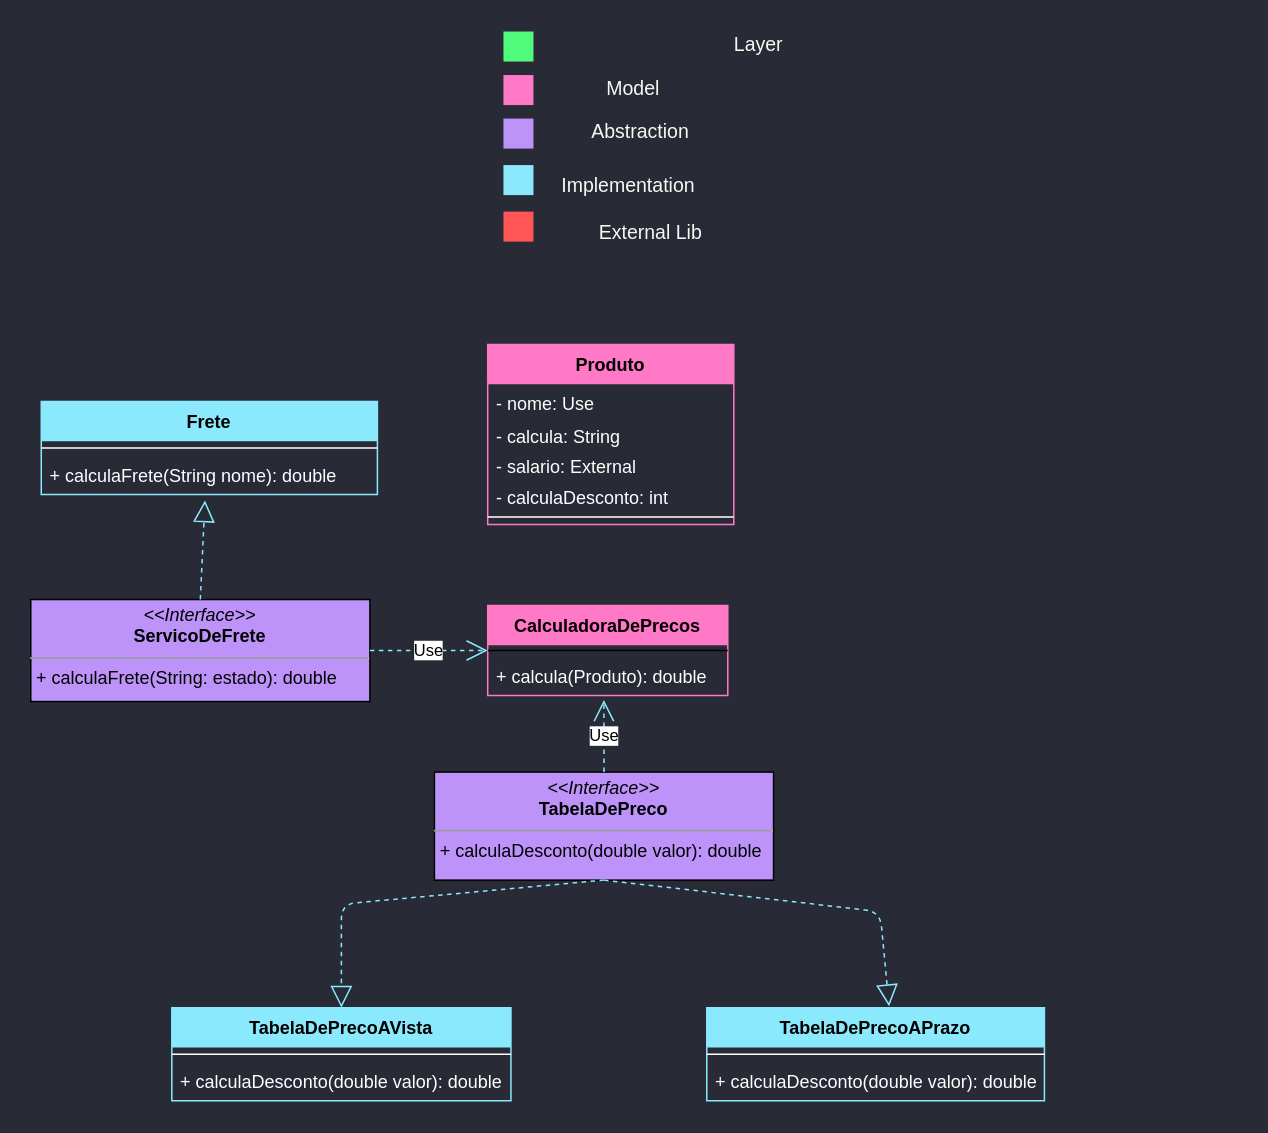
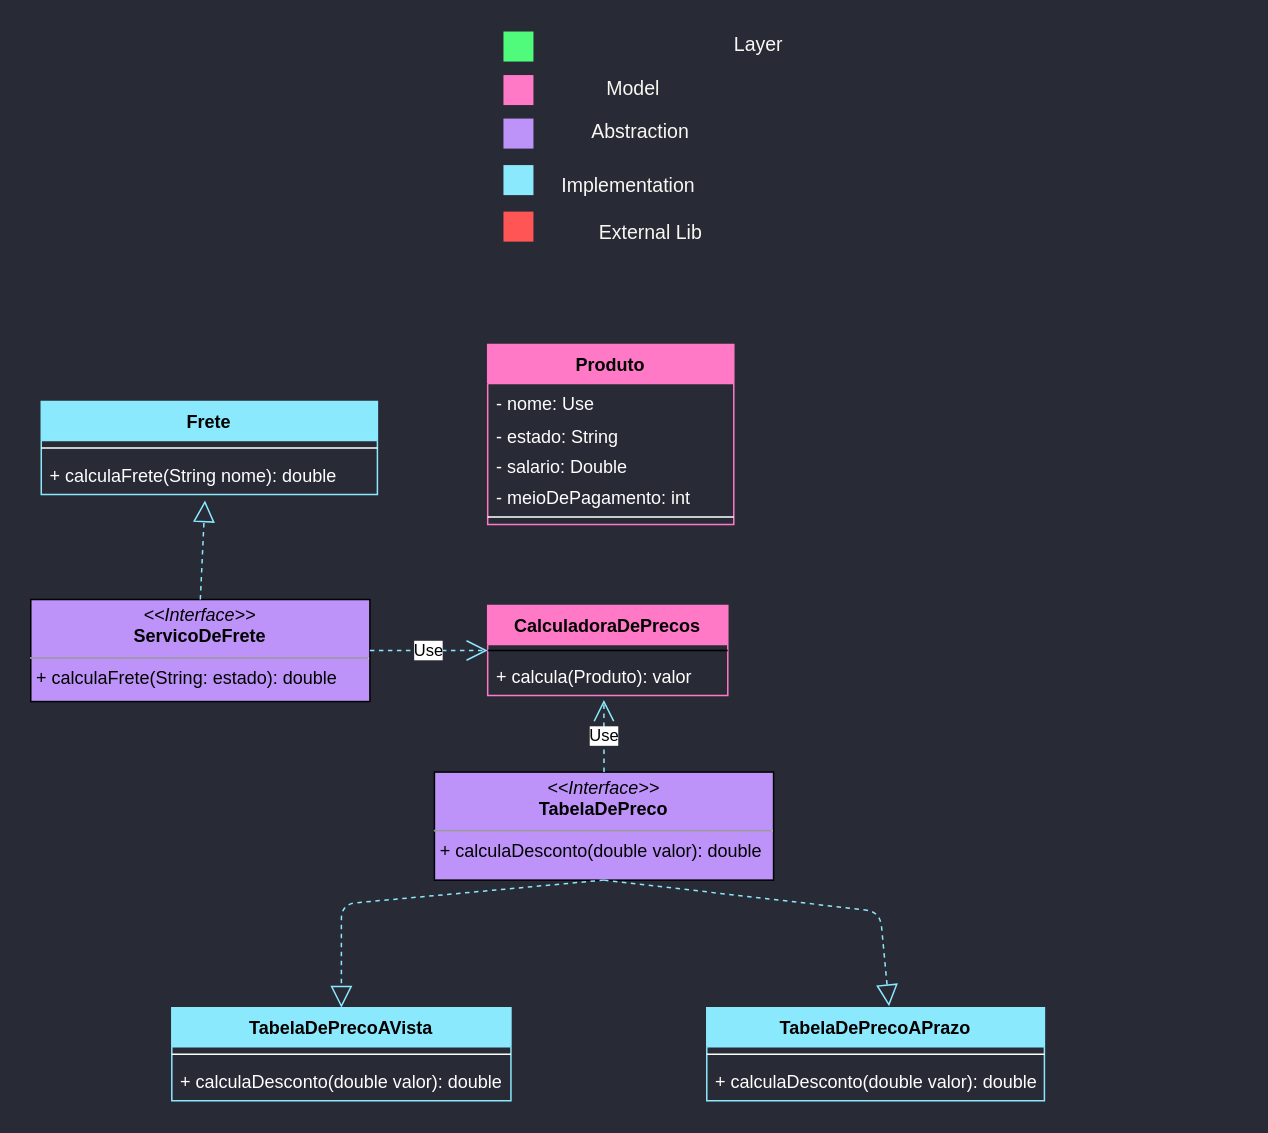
node "- calcula: String": label "- calcula: String" -> "- estado: String"
node "- salario: External": label "- salario: External" -> "- salario: Double"
node "- calculaDesconto: int": label "- calculaDesconto: int" -> "- meioDePagamento: int"
node "+ calcula(Produto): double": label "+ calcula(Produto): double" -> "+ calcula(Produto): valor"
